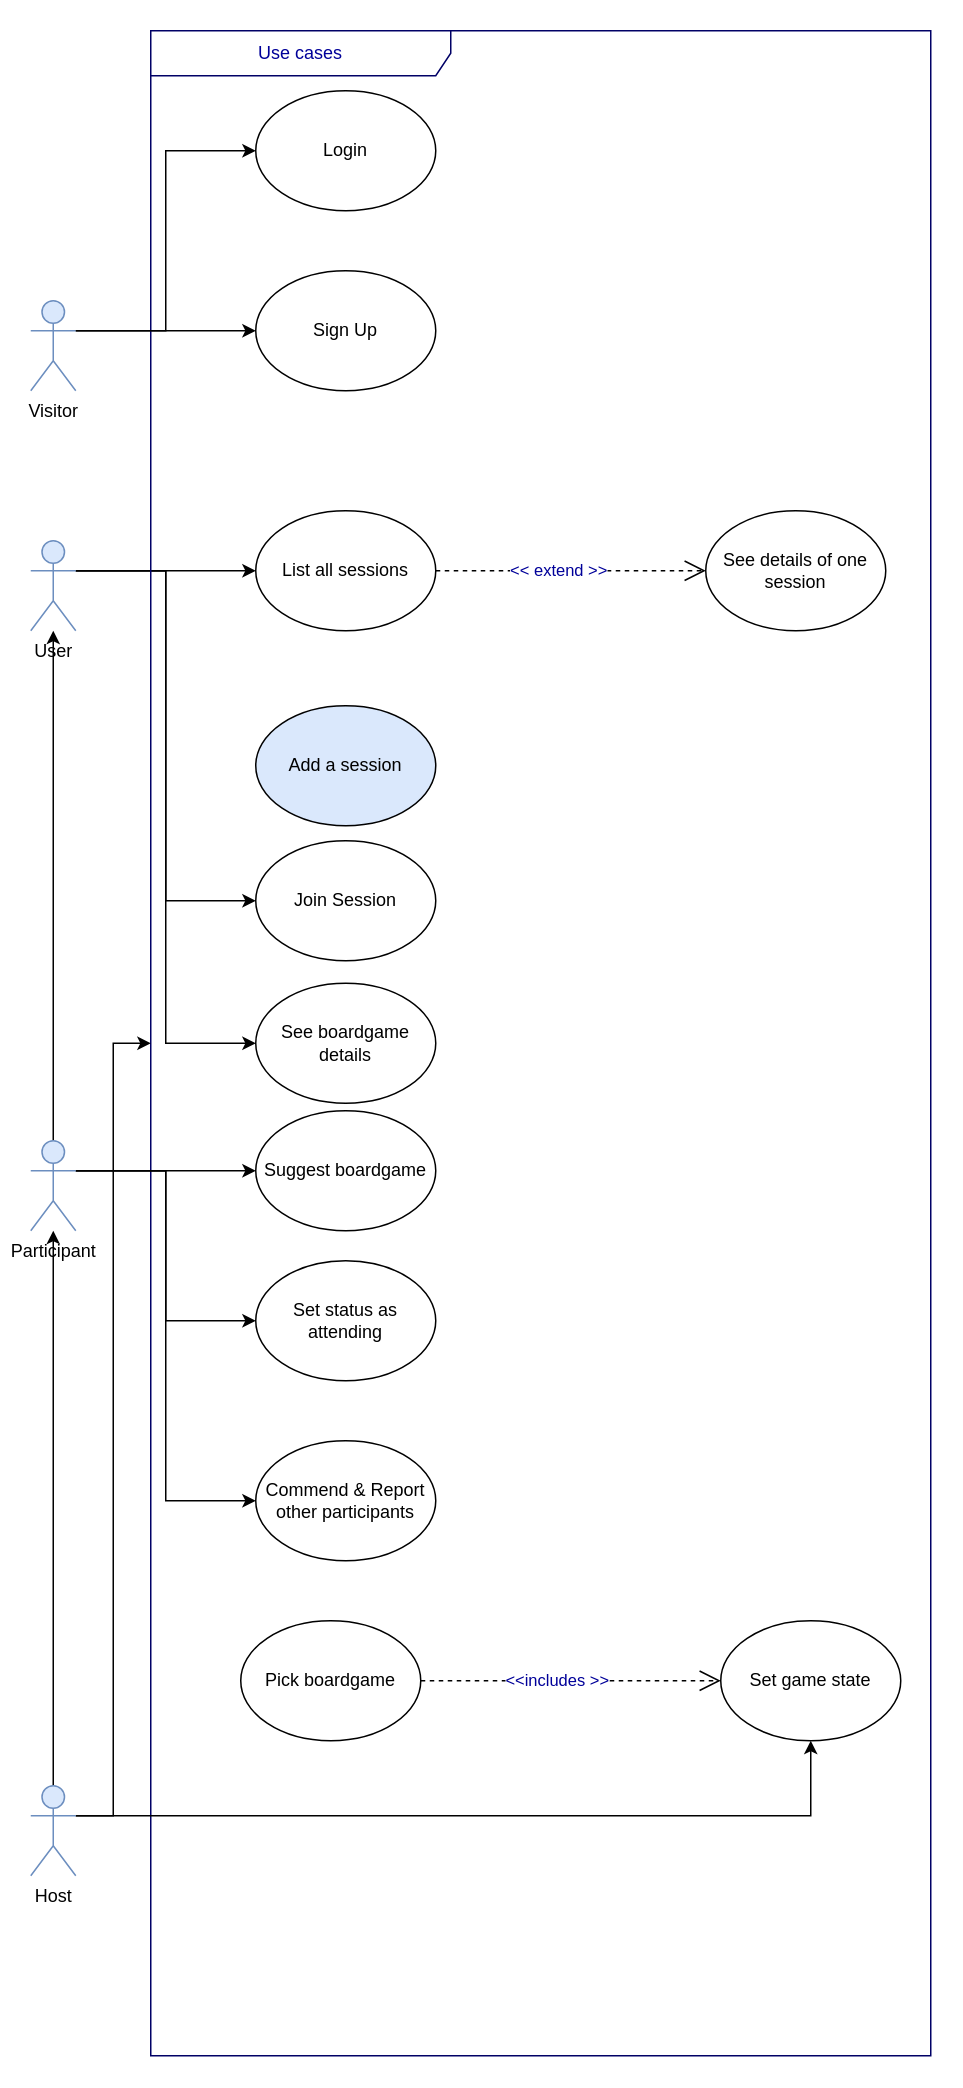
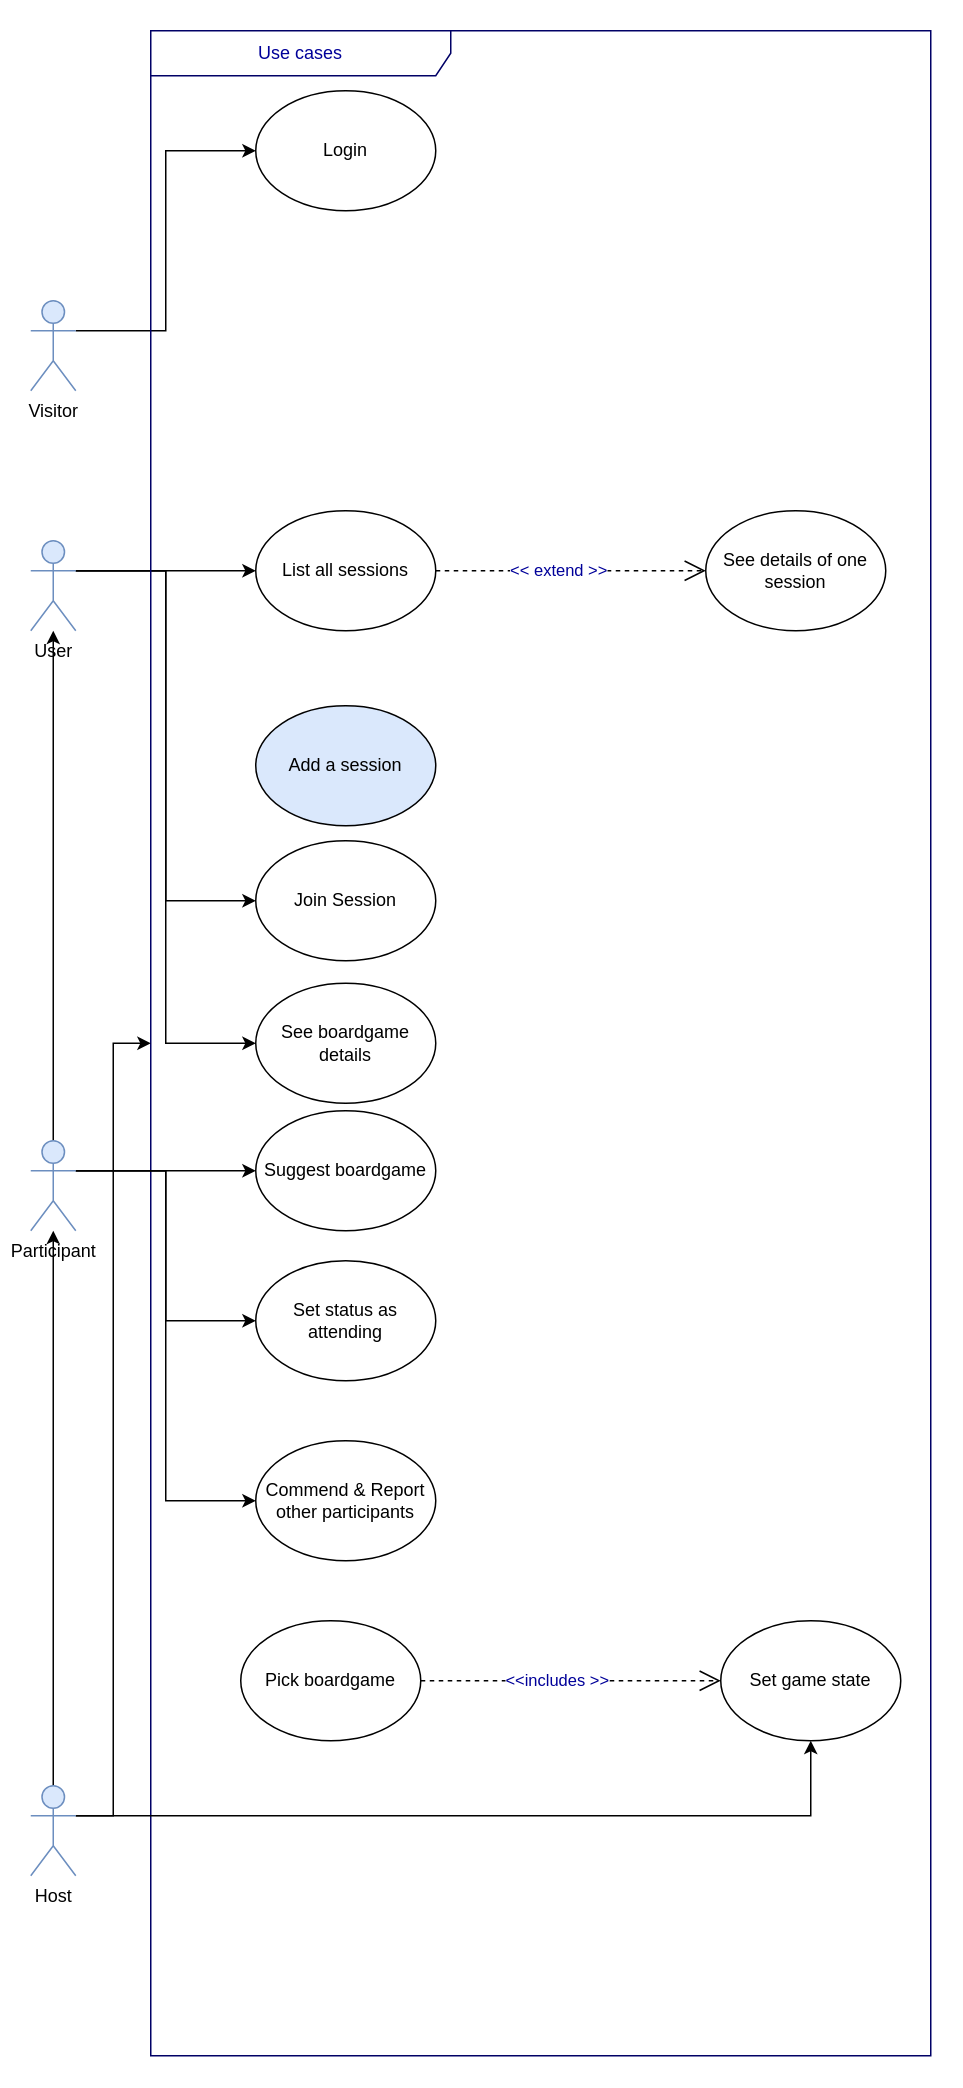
edge "Visitor" -> "Sign Up": removed
node "Sign Up": removed
